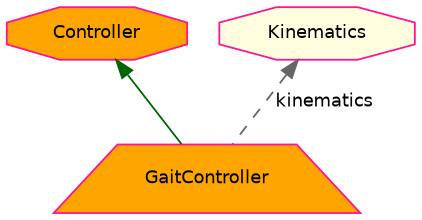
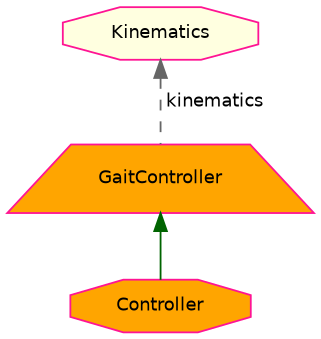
edge "GaitController" -> "Controller": reversed
